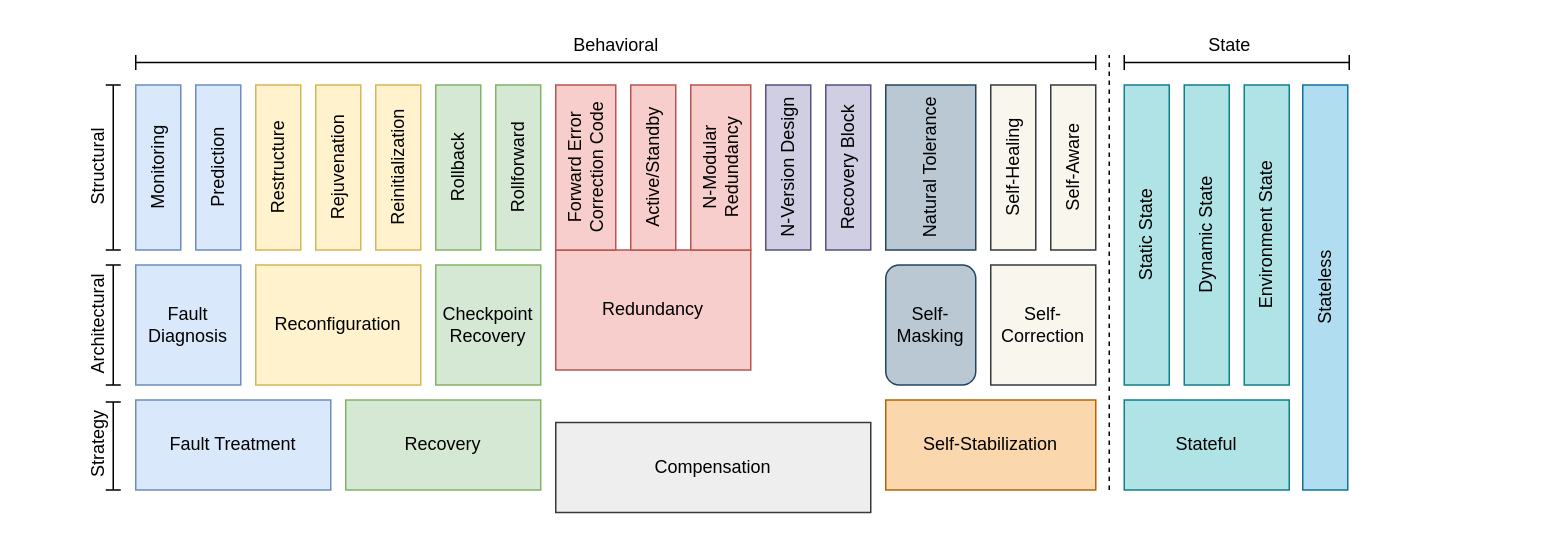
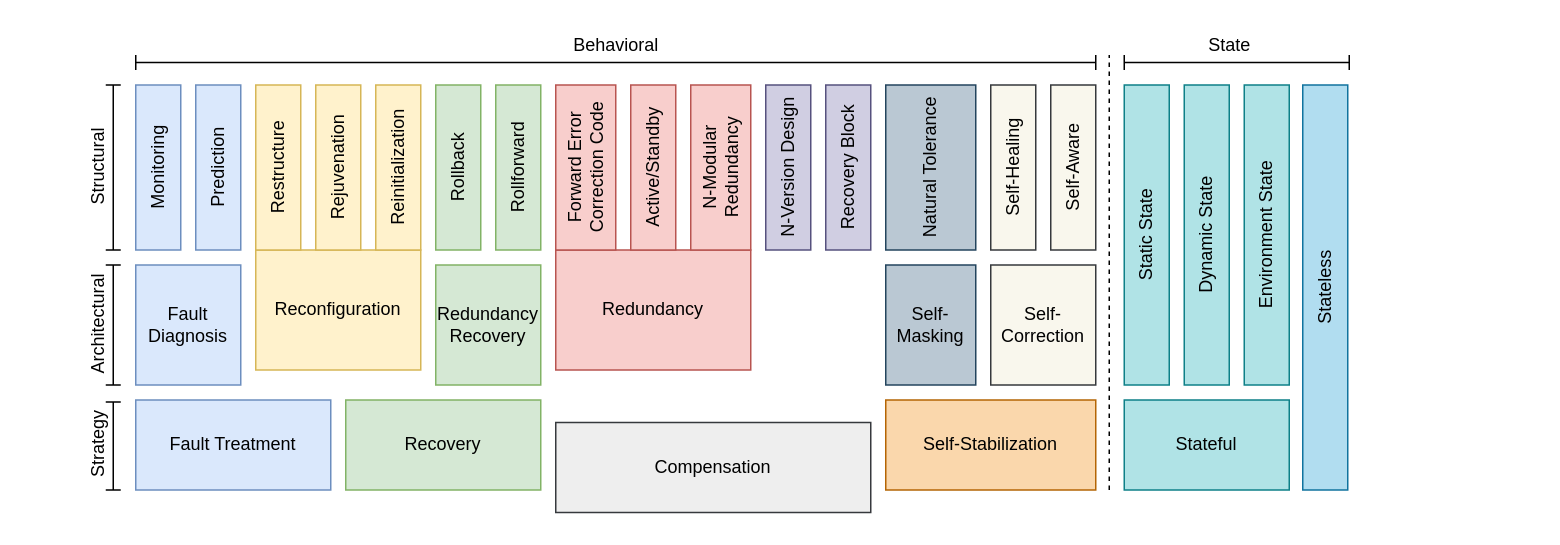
node "Reconfiguration": moved (338, 325) -> (338, 310)
node "Checkpoint Recovery": label "Checkpoint Recovery" -> "Redundancy Recovery"
node "Self-Masking": shape rounded rectangle -> rectangle
